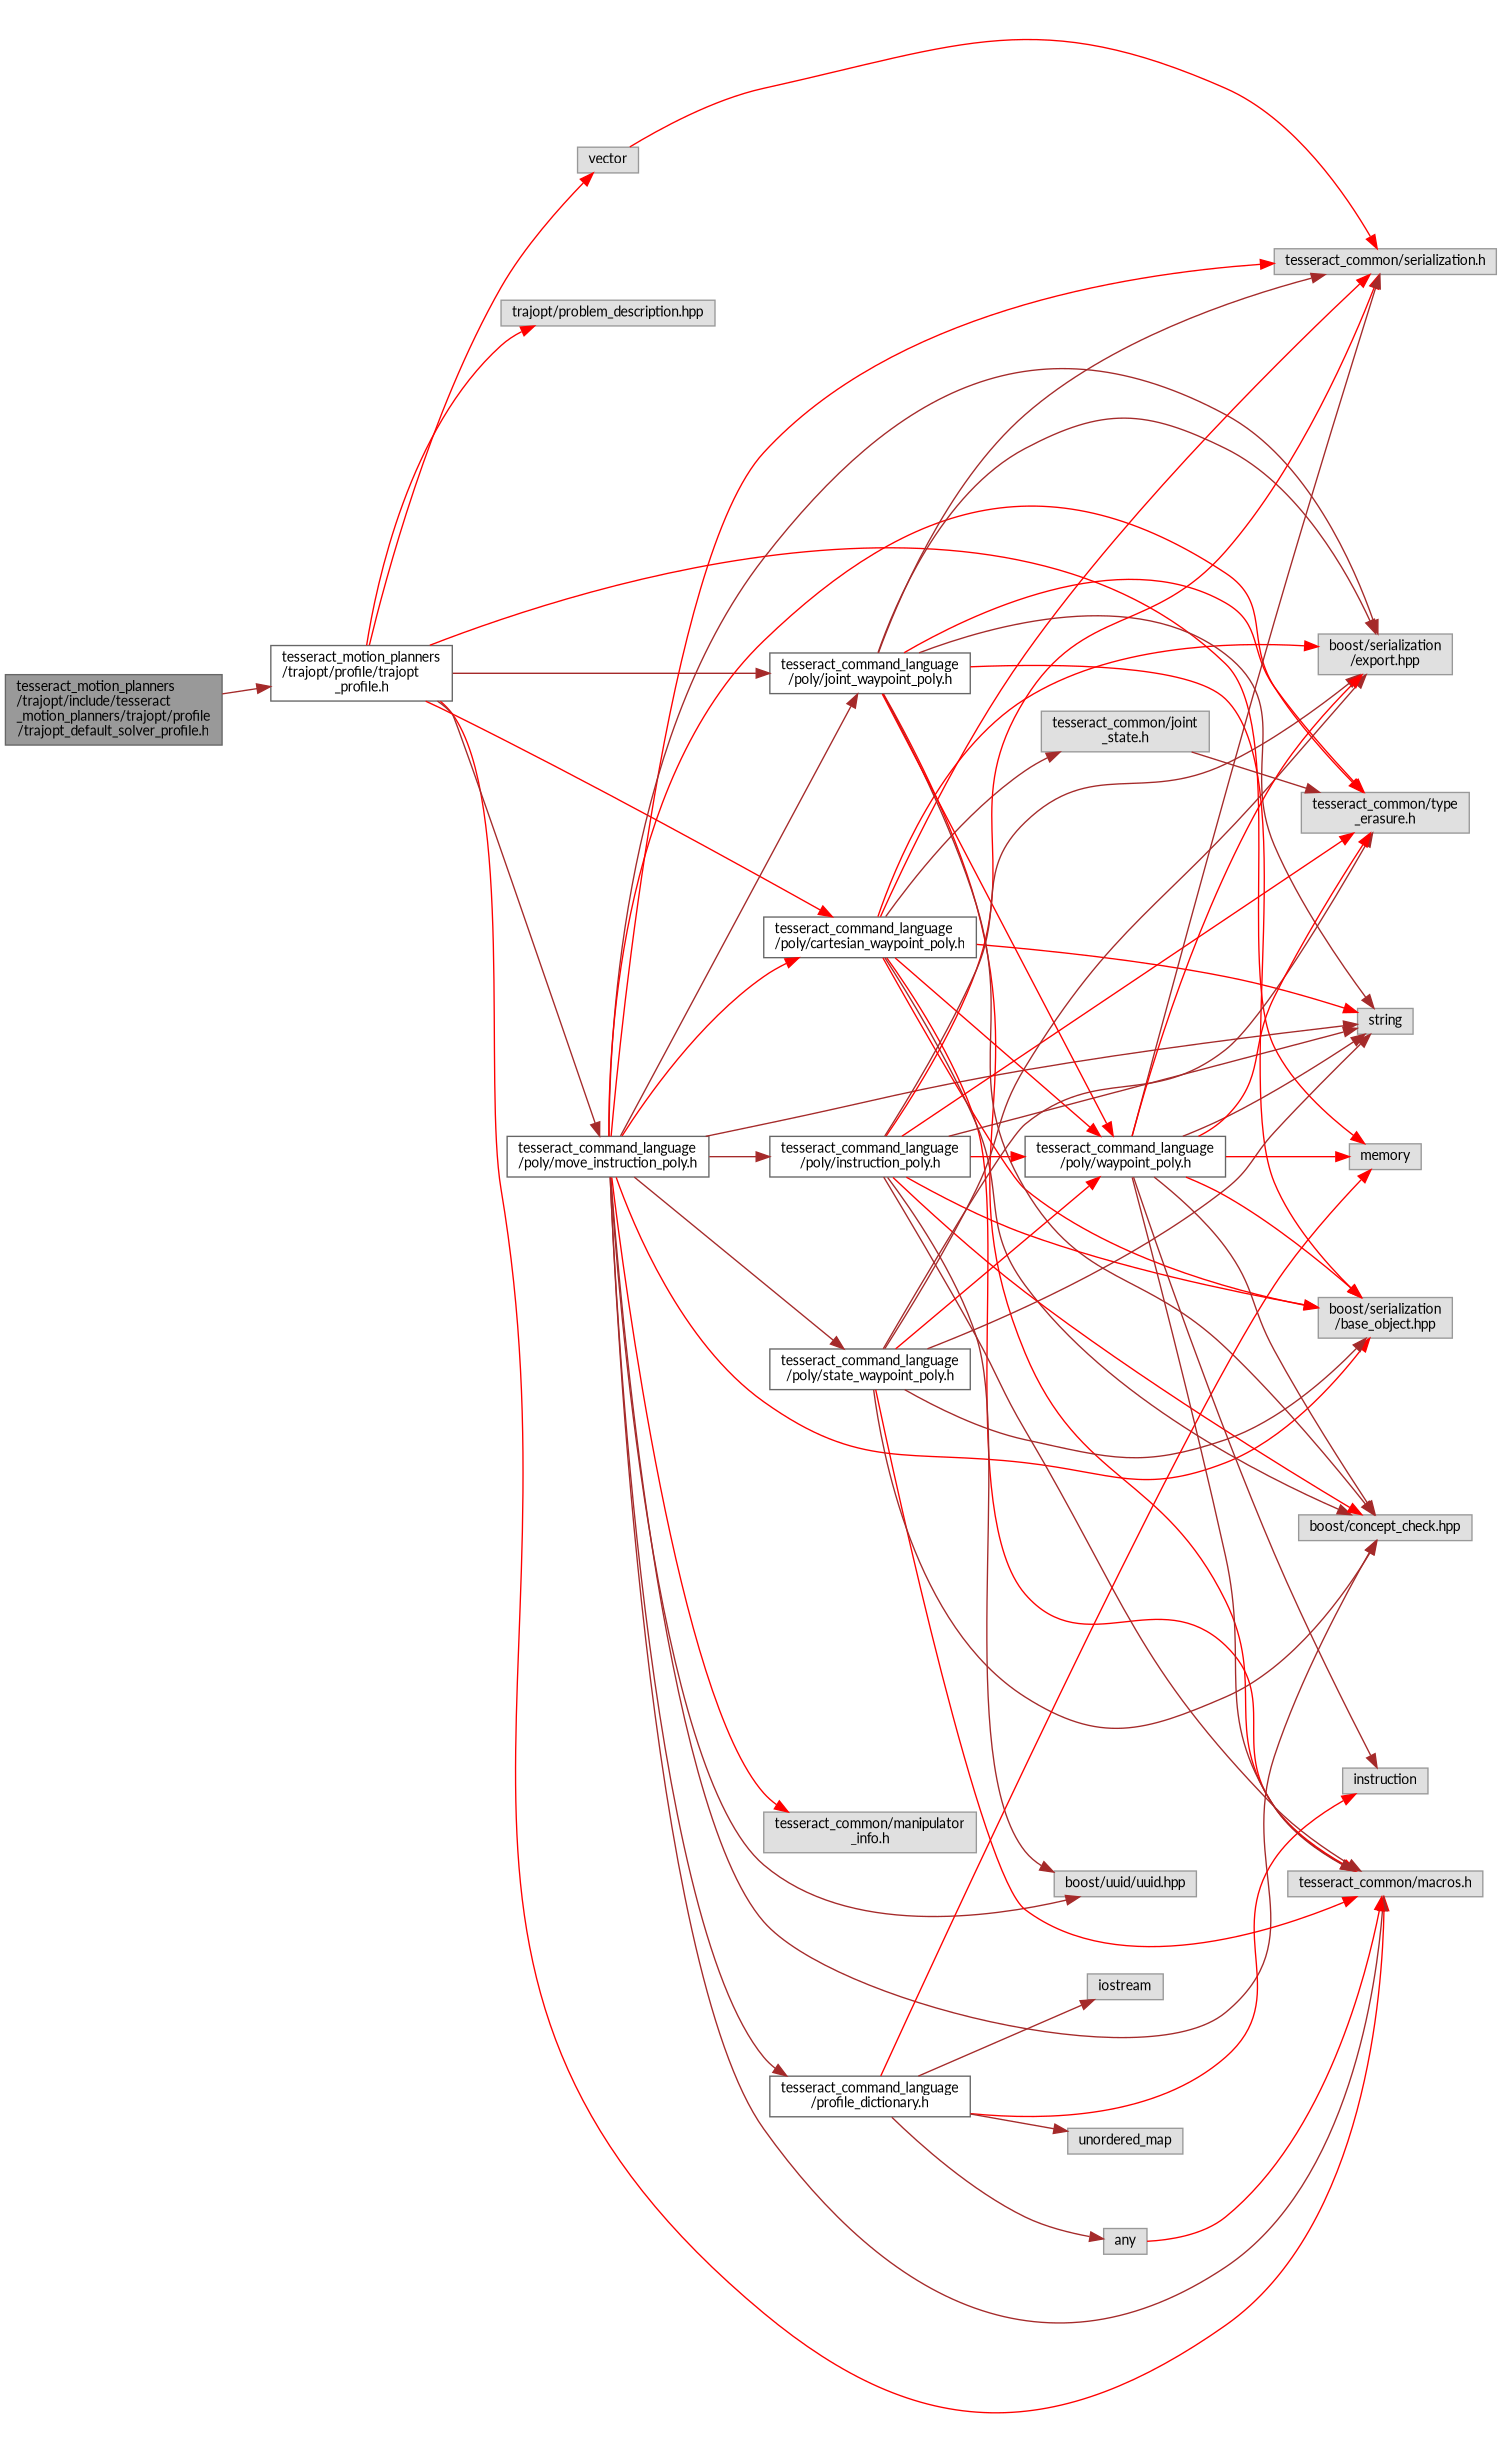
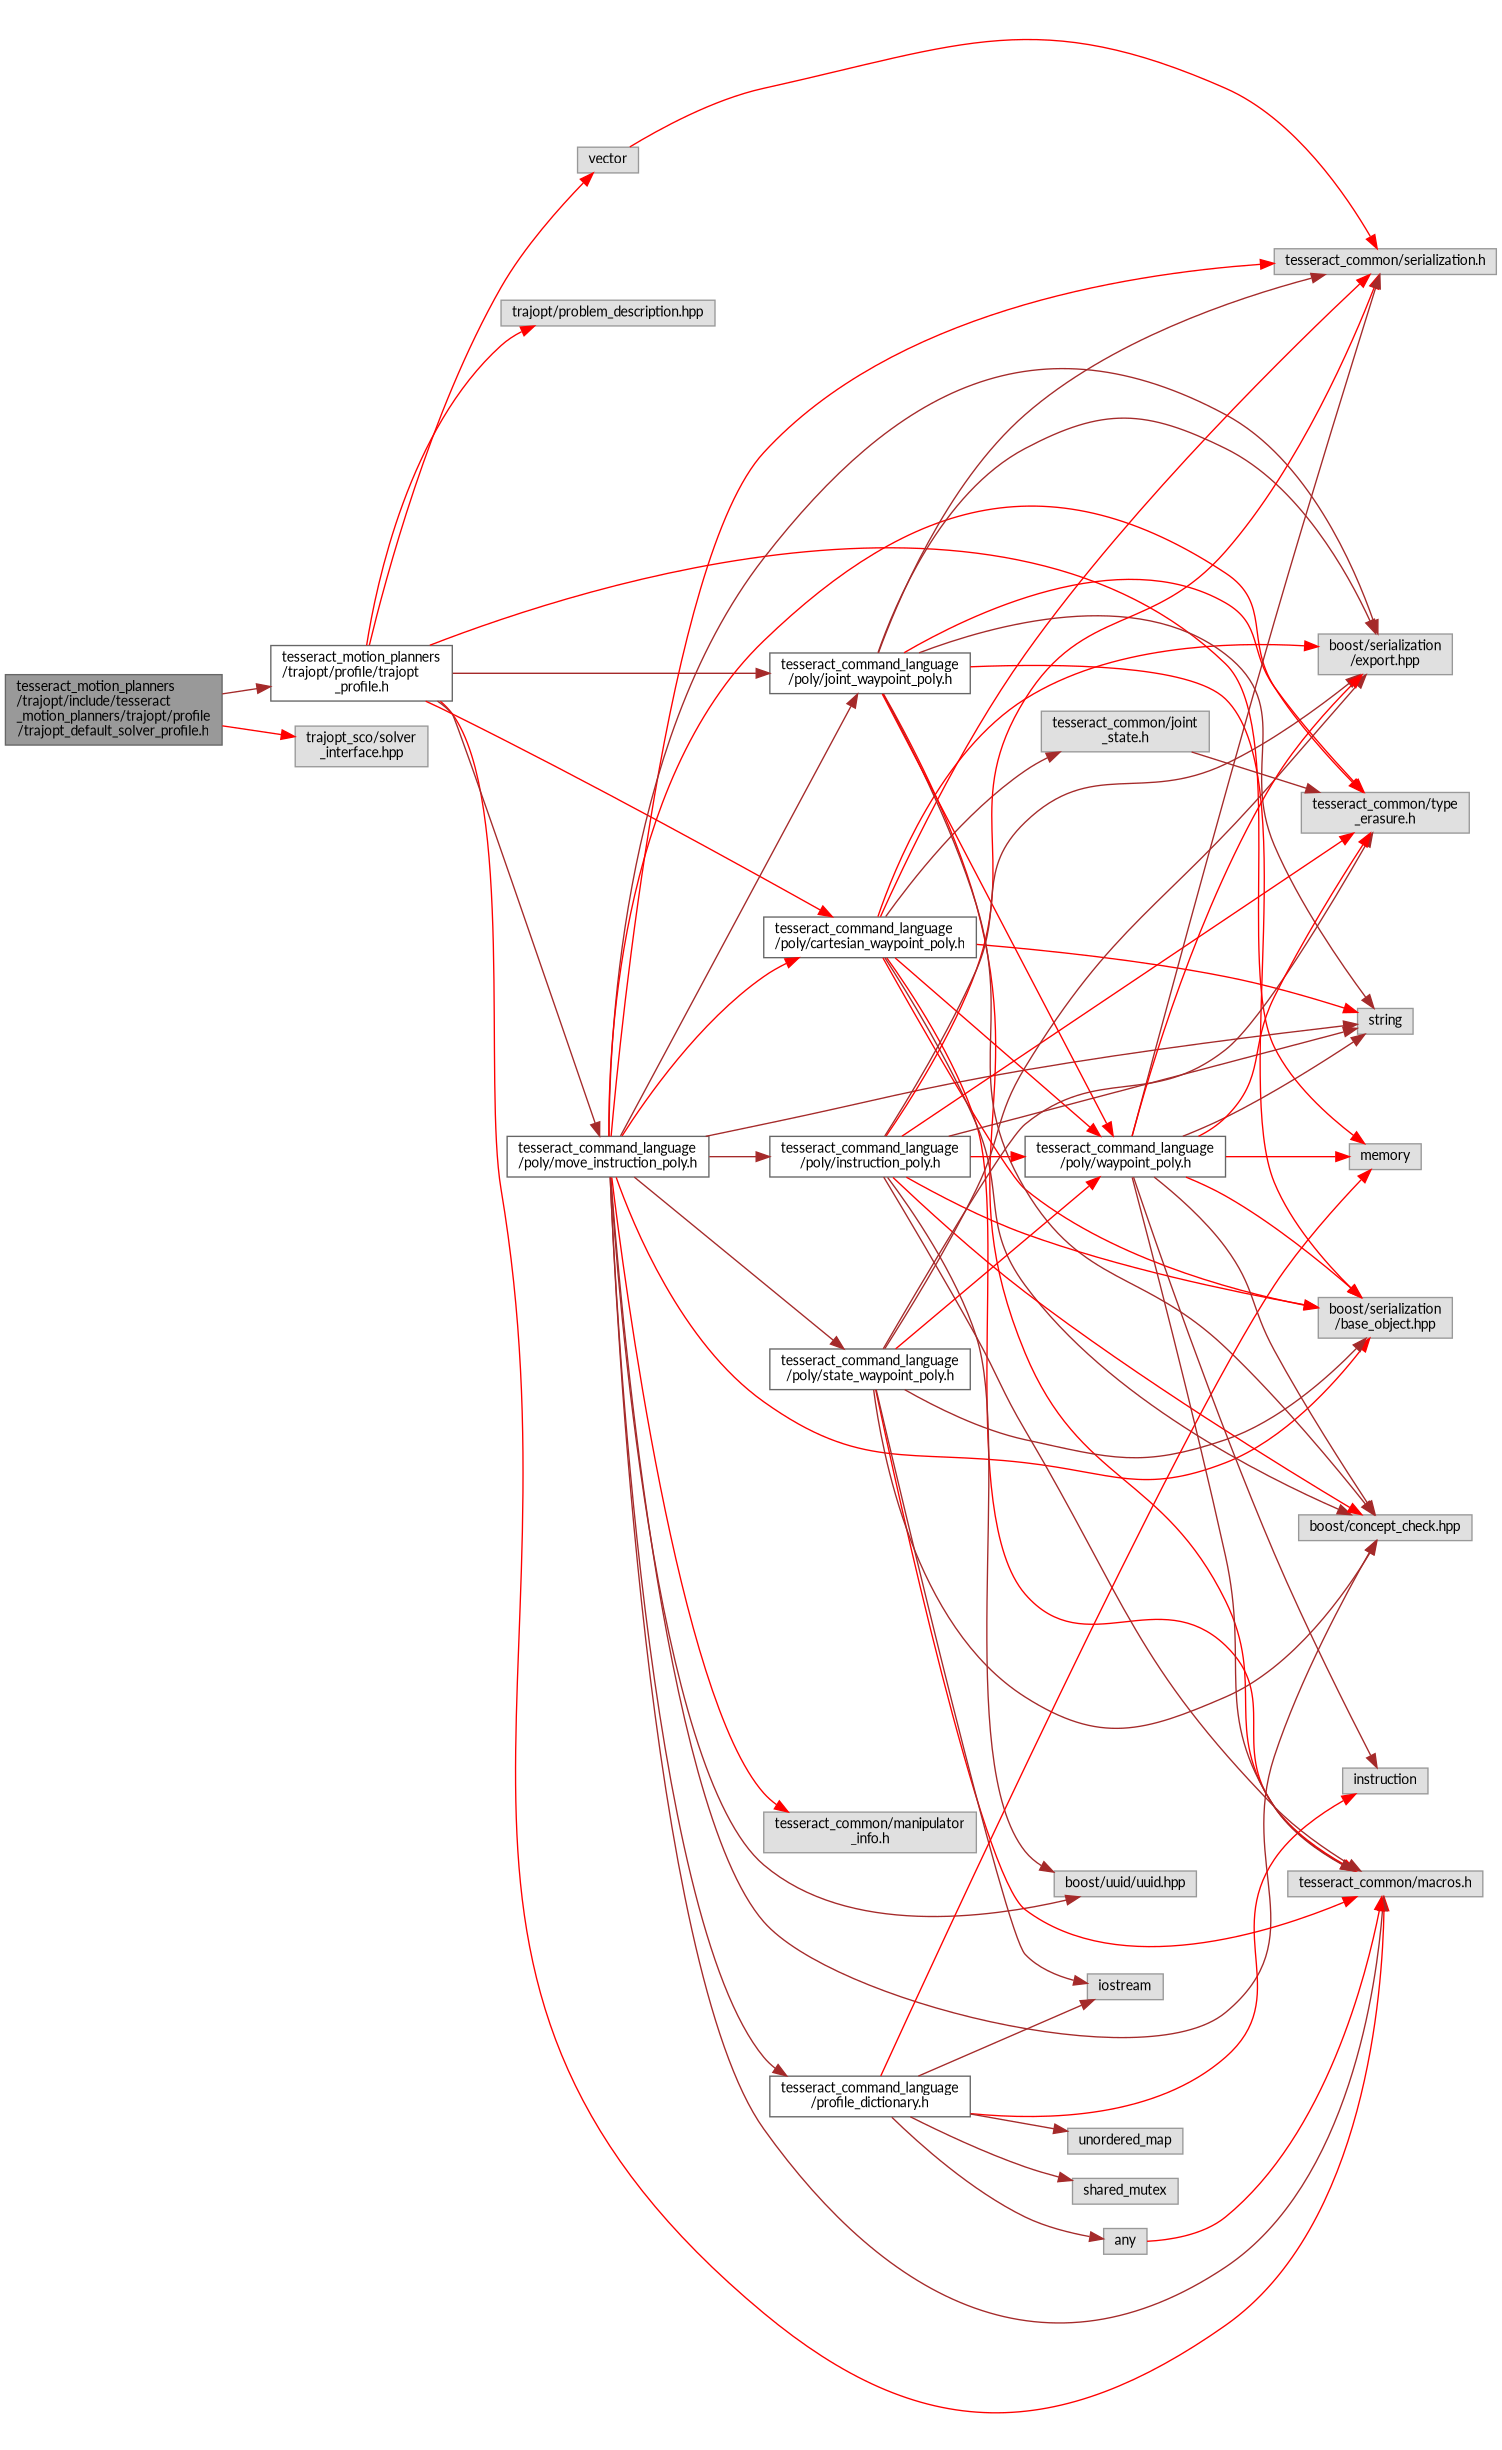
node "trajopt_sco/solver _interface.hpp": added
edge "tesseract_command_language /poly/state_waypoint_poly.h" -> "string": now "tesseract_command_language /poly/state_waypoint_poly.h" -> "iostream"
node "shared_mutex": added
